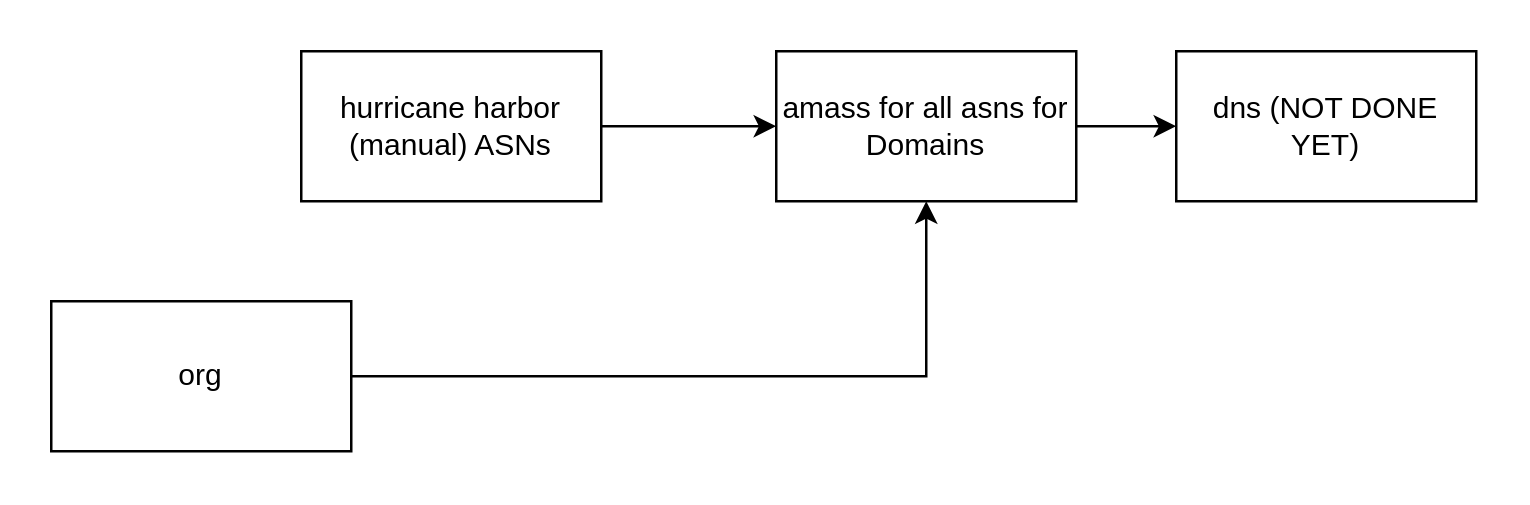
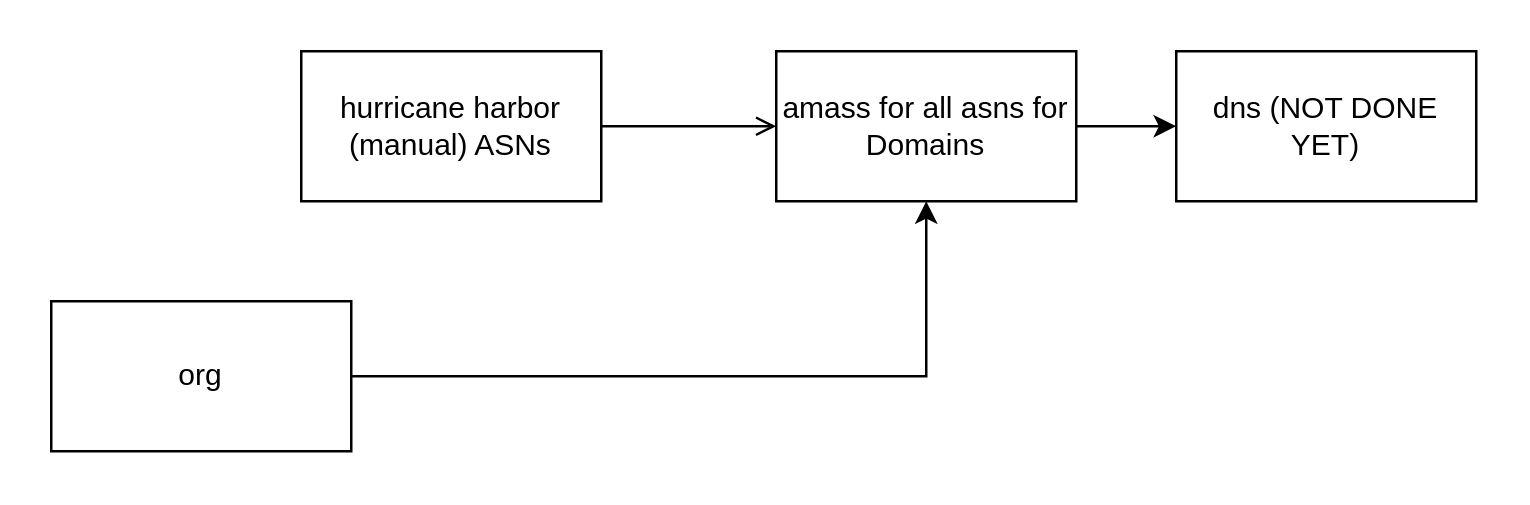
edge "hurricane harbor (manual) ASNs" -> "amass for all asns for Domains": arrowhead classic -> open
